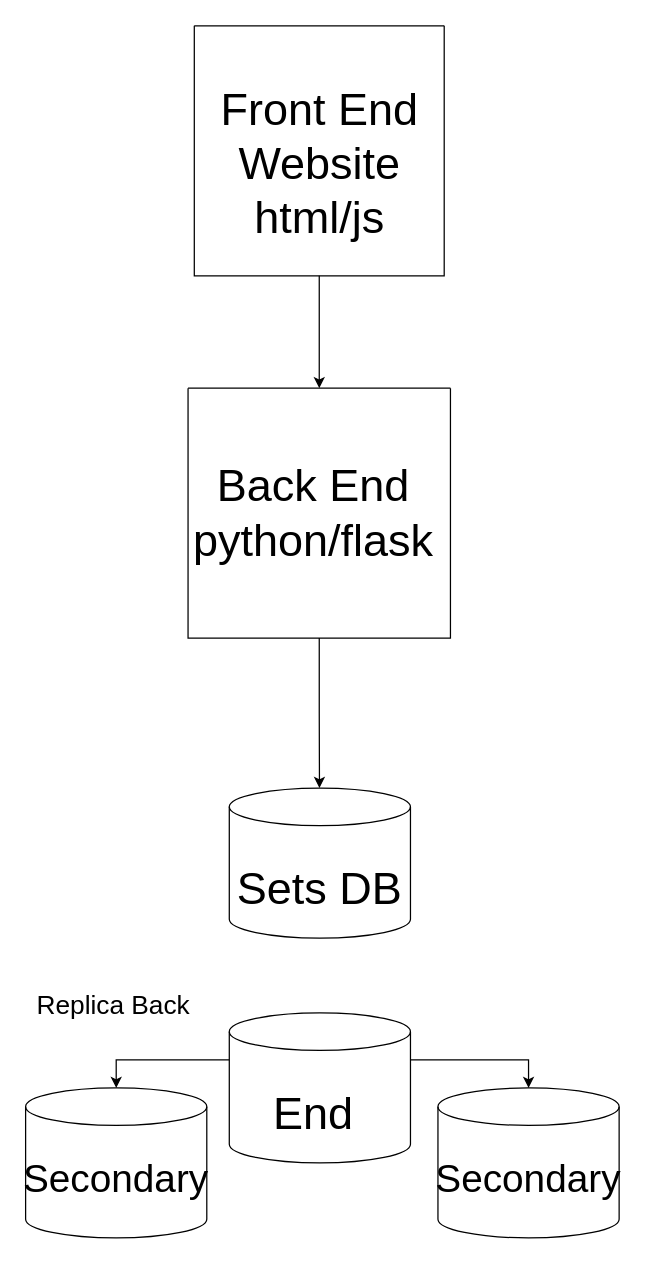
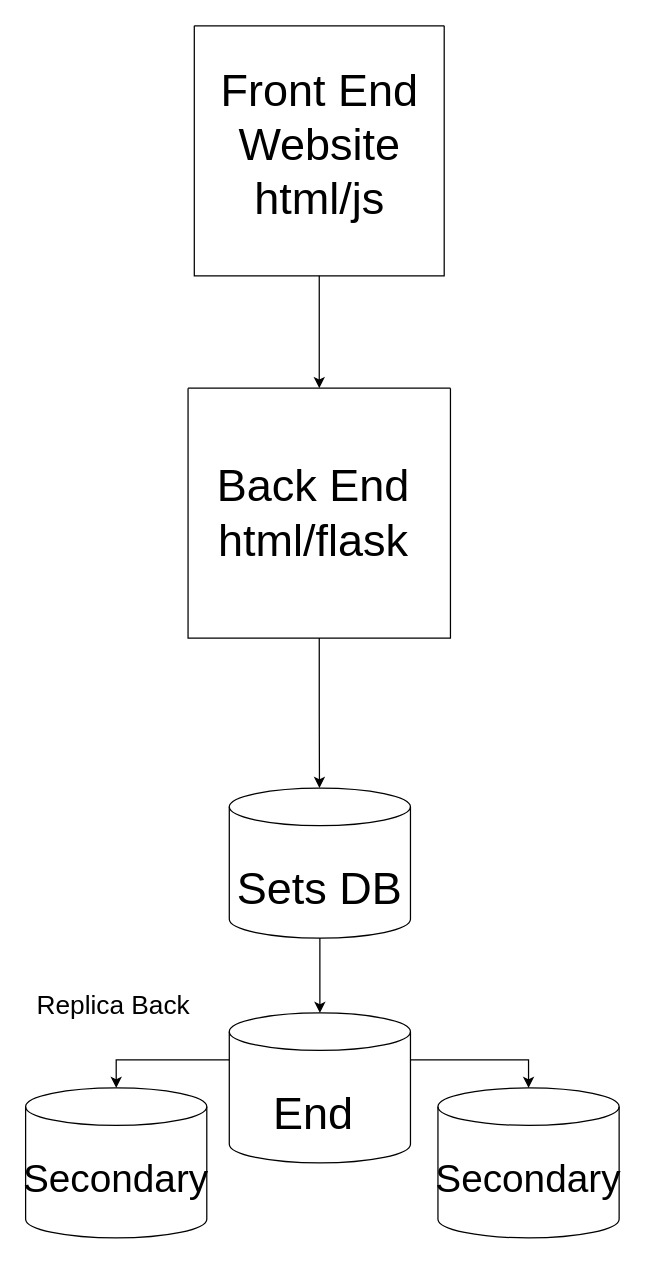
node "Front End Website html/js": moved (319, 163) -> (319, 144)
node "Back End python/flask": label "Back End python/flask" -> "Back End html/flask"
edge "Sets DB" -> "End": added
